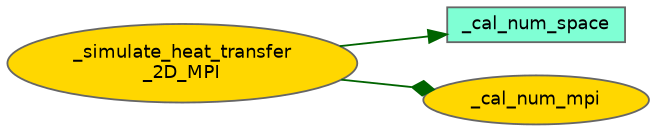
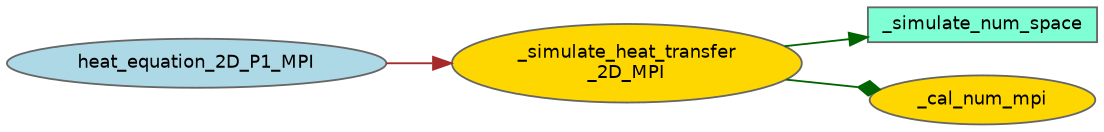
node "_cal_num_space": label "_cal_num_space" -> "_simulate_num_space"
node "heat_equation_2D_P1_MPI": added
